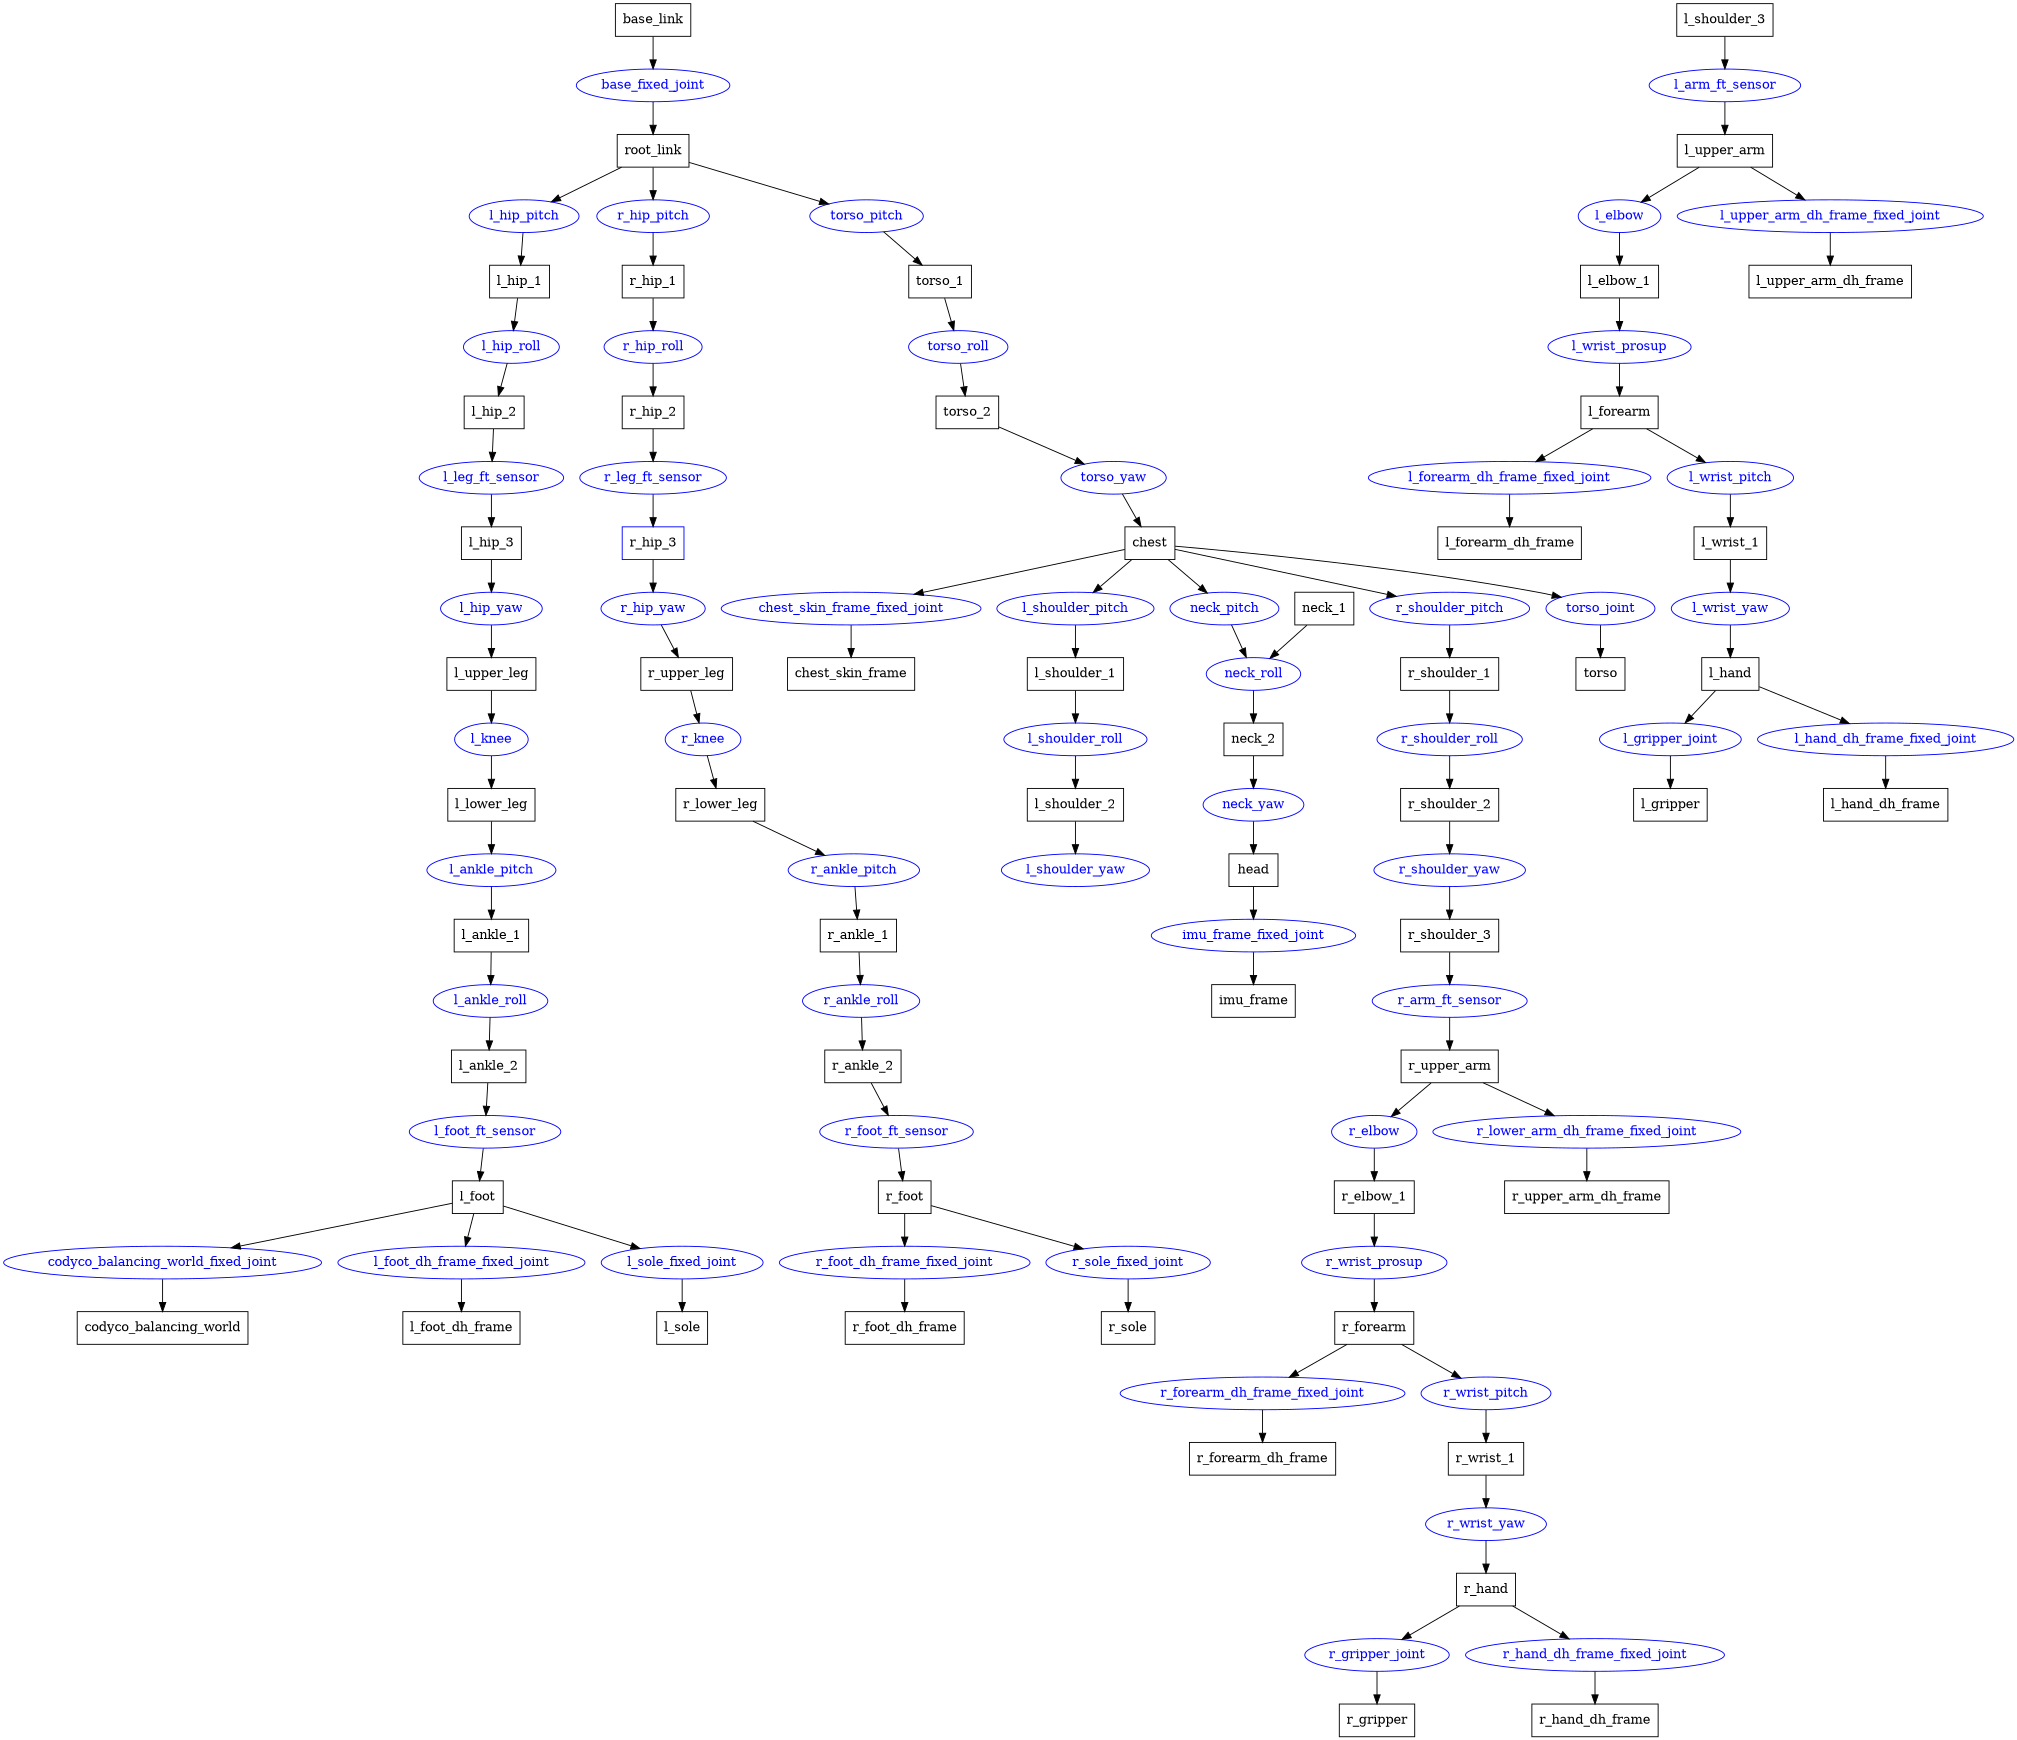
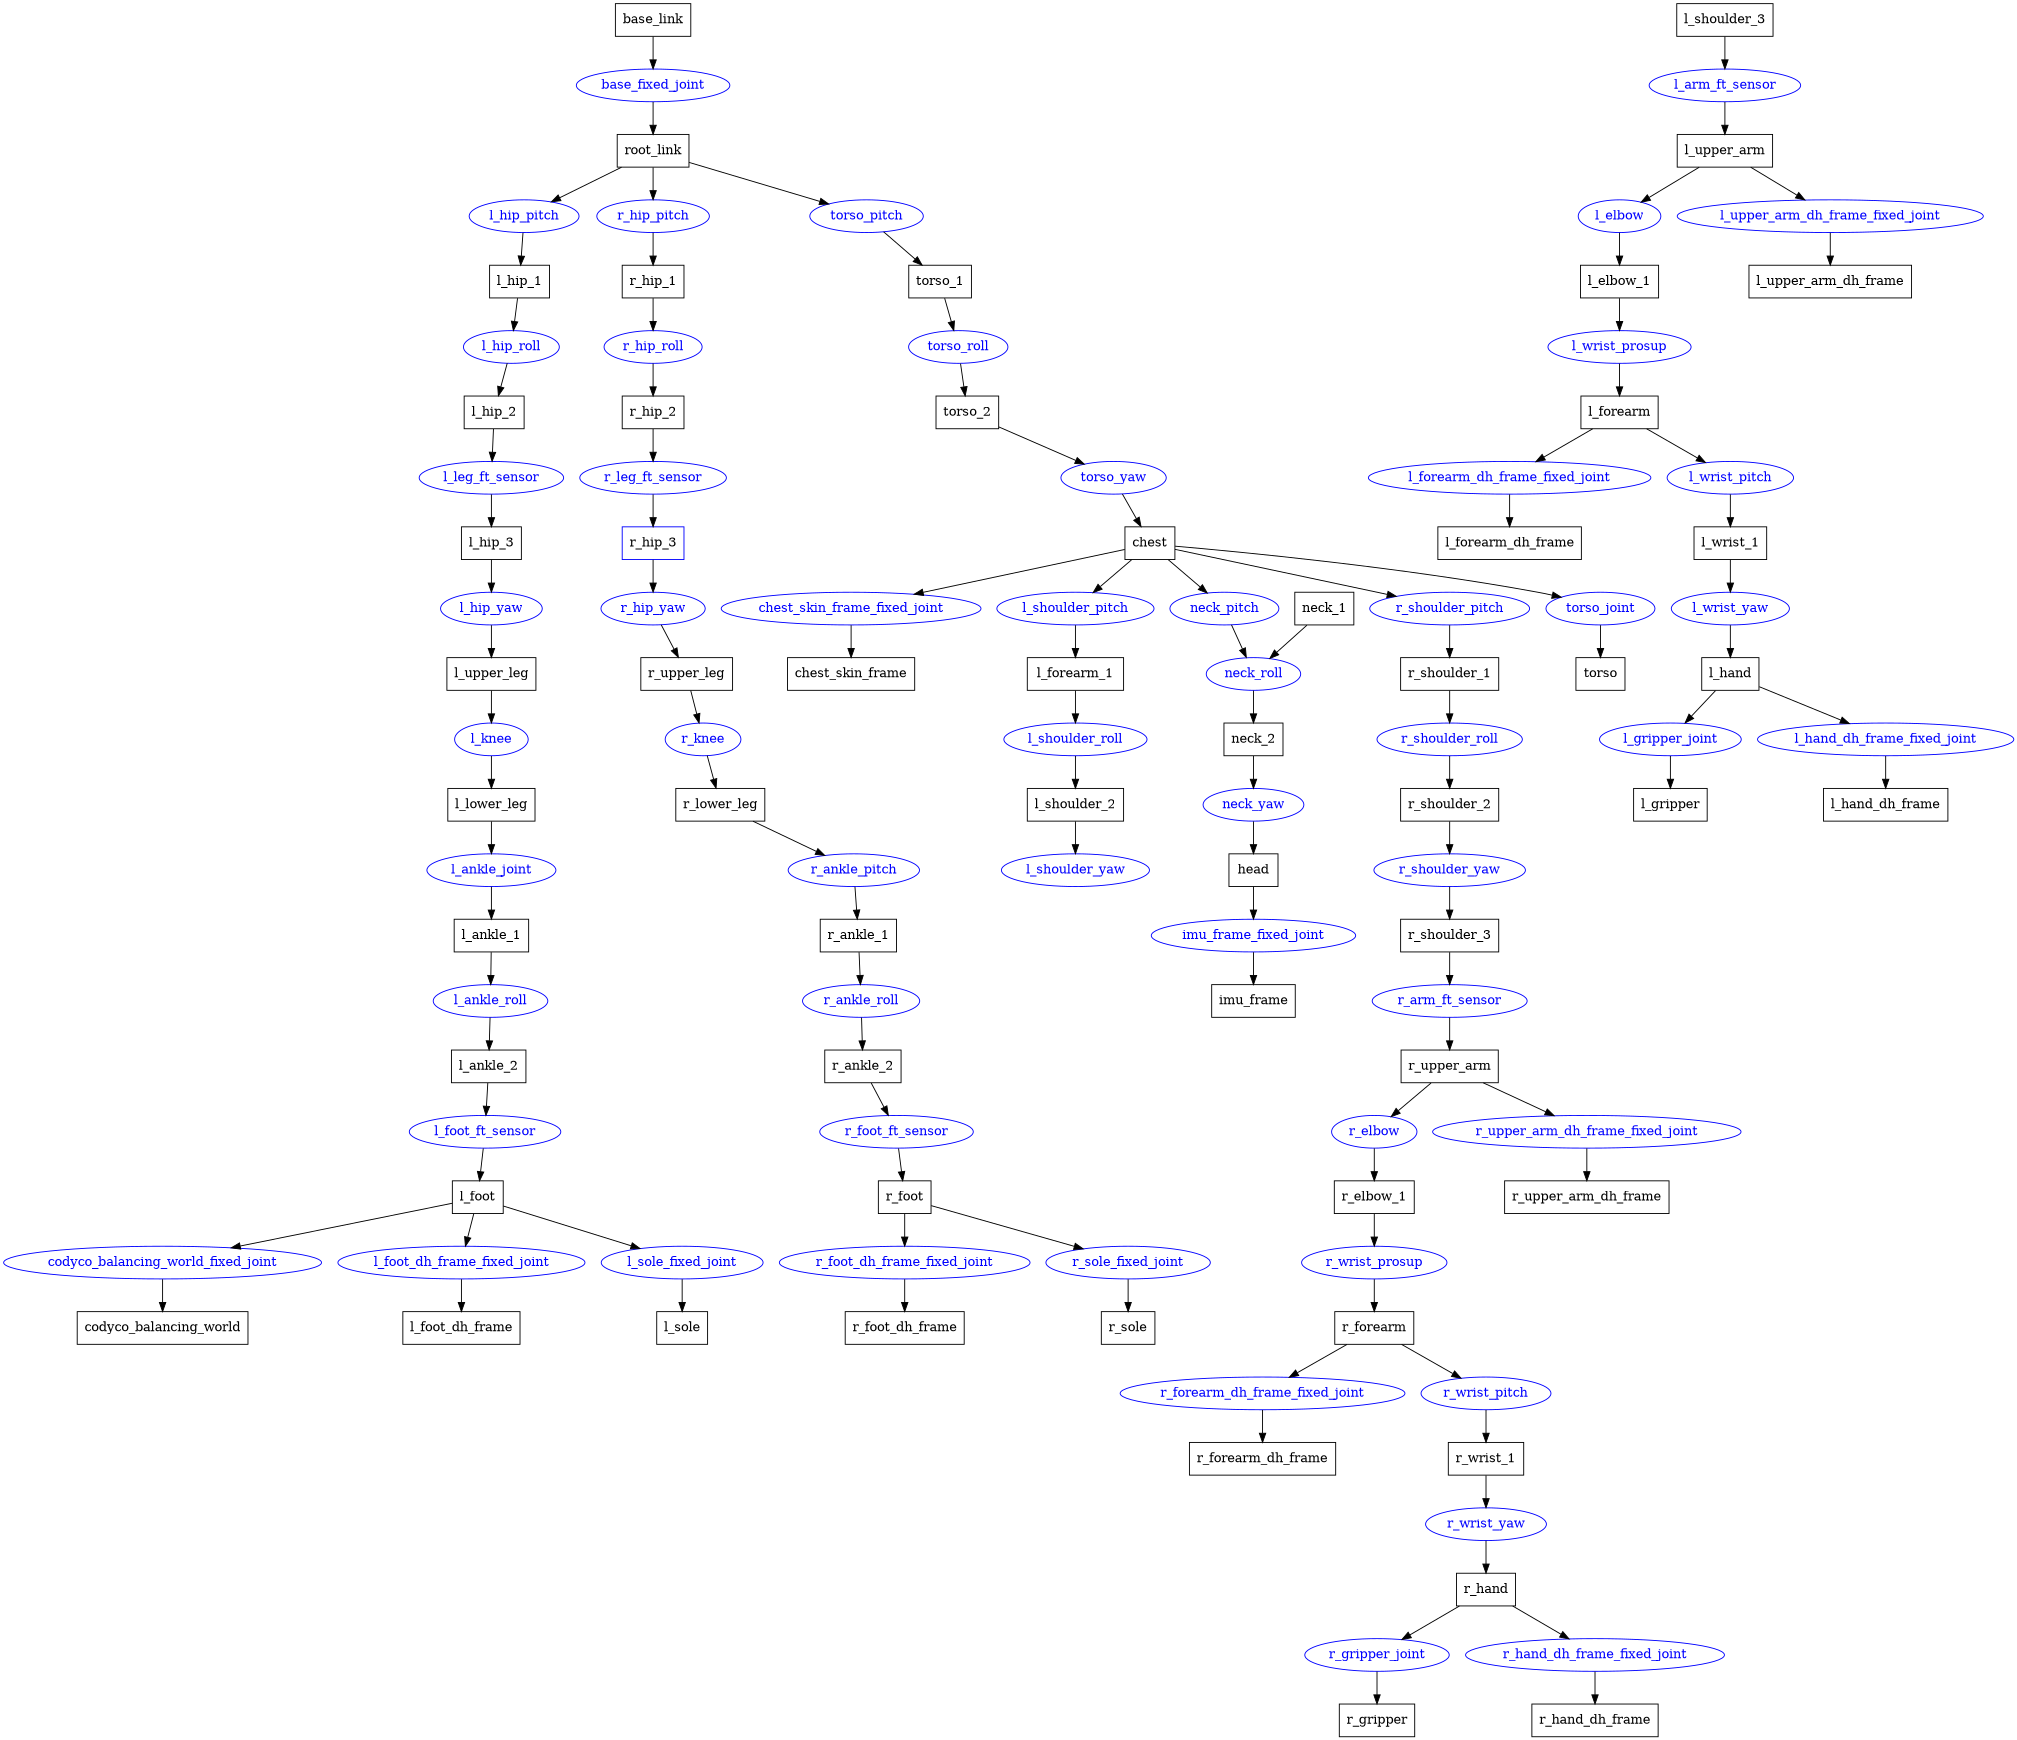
node "l_shoulder_1": label "l_shoulder_1" -> "l_forearm_1"
node "l_ankle_pitch": label "l_ankle_pitch" -> "l_ankle_joint"
node "r_lower_arm_dh_frame_fixed_joint": label "r_lower_arm_dh_frame_fixed_joint" -> "r_upper_arm_dh_frame_fixed_joint"
